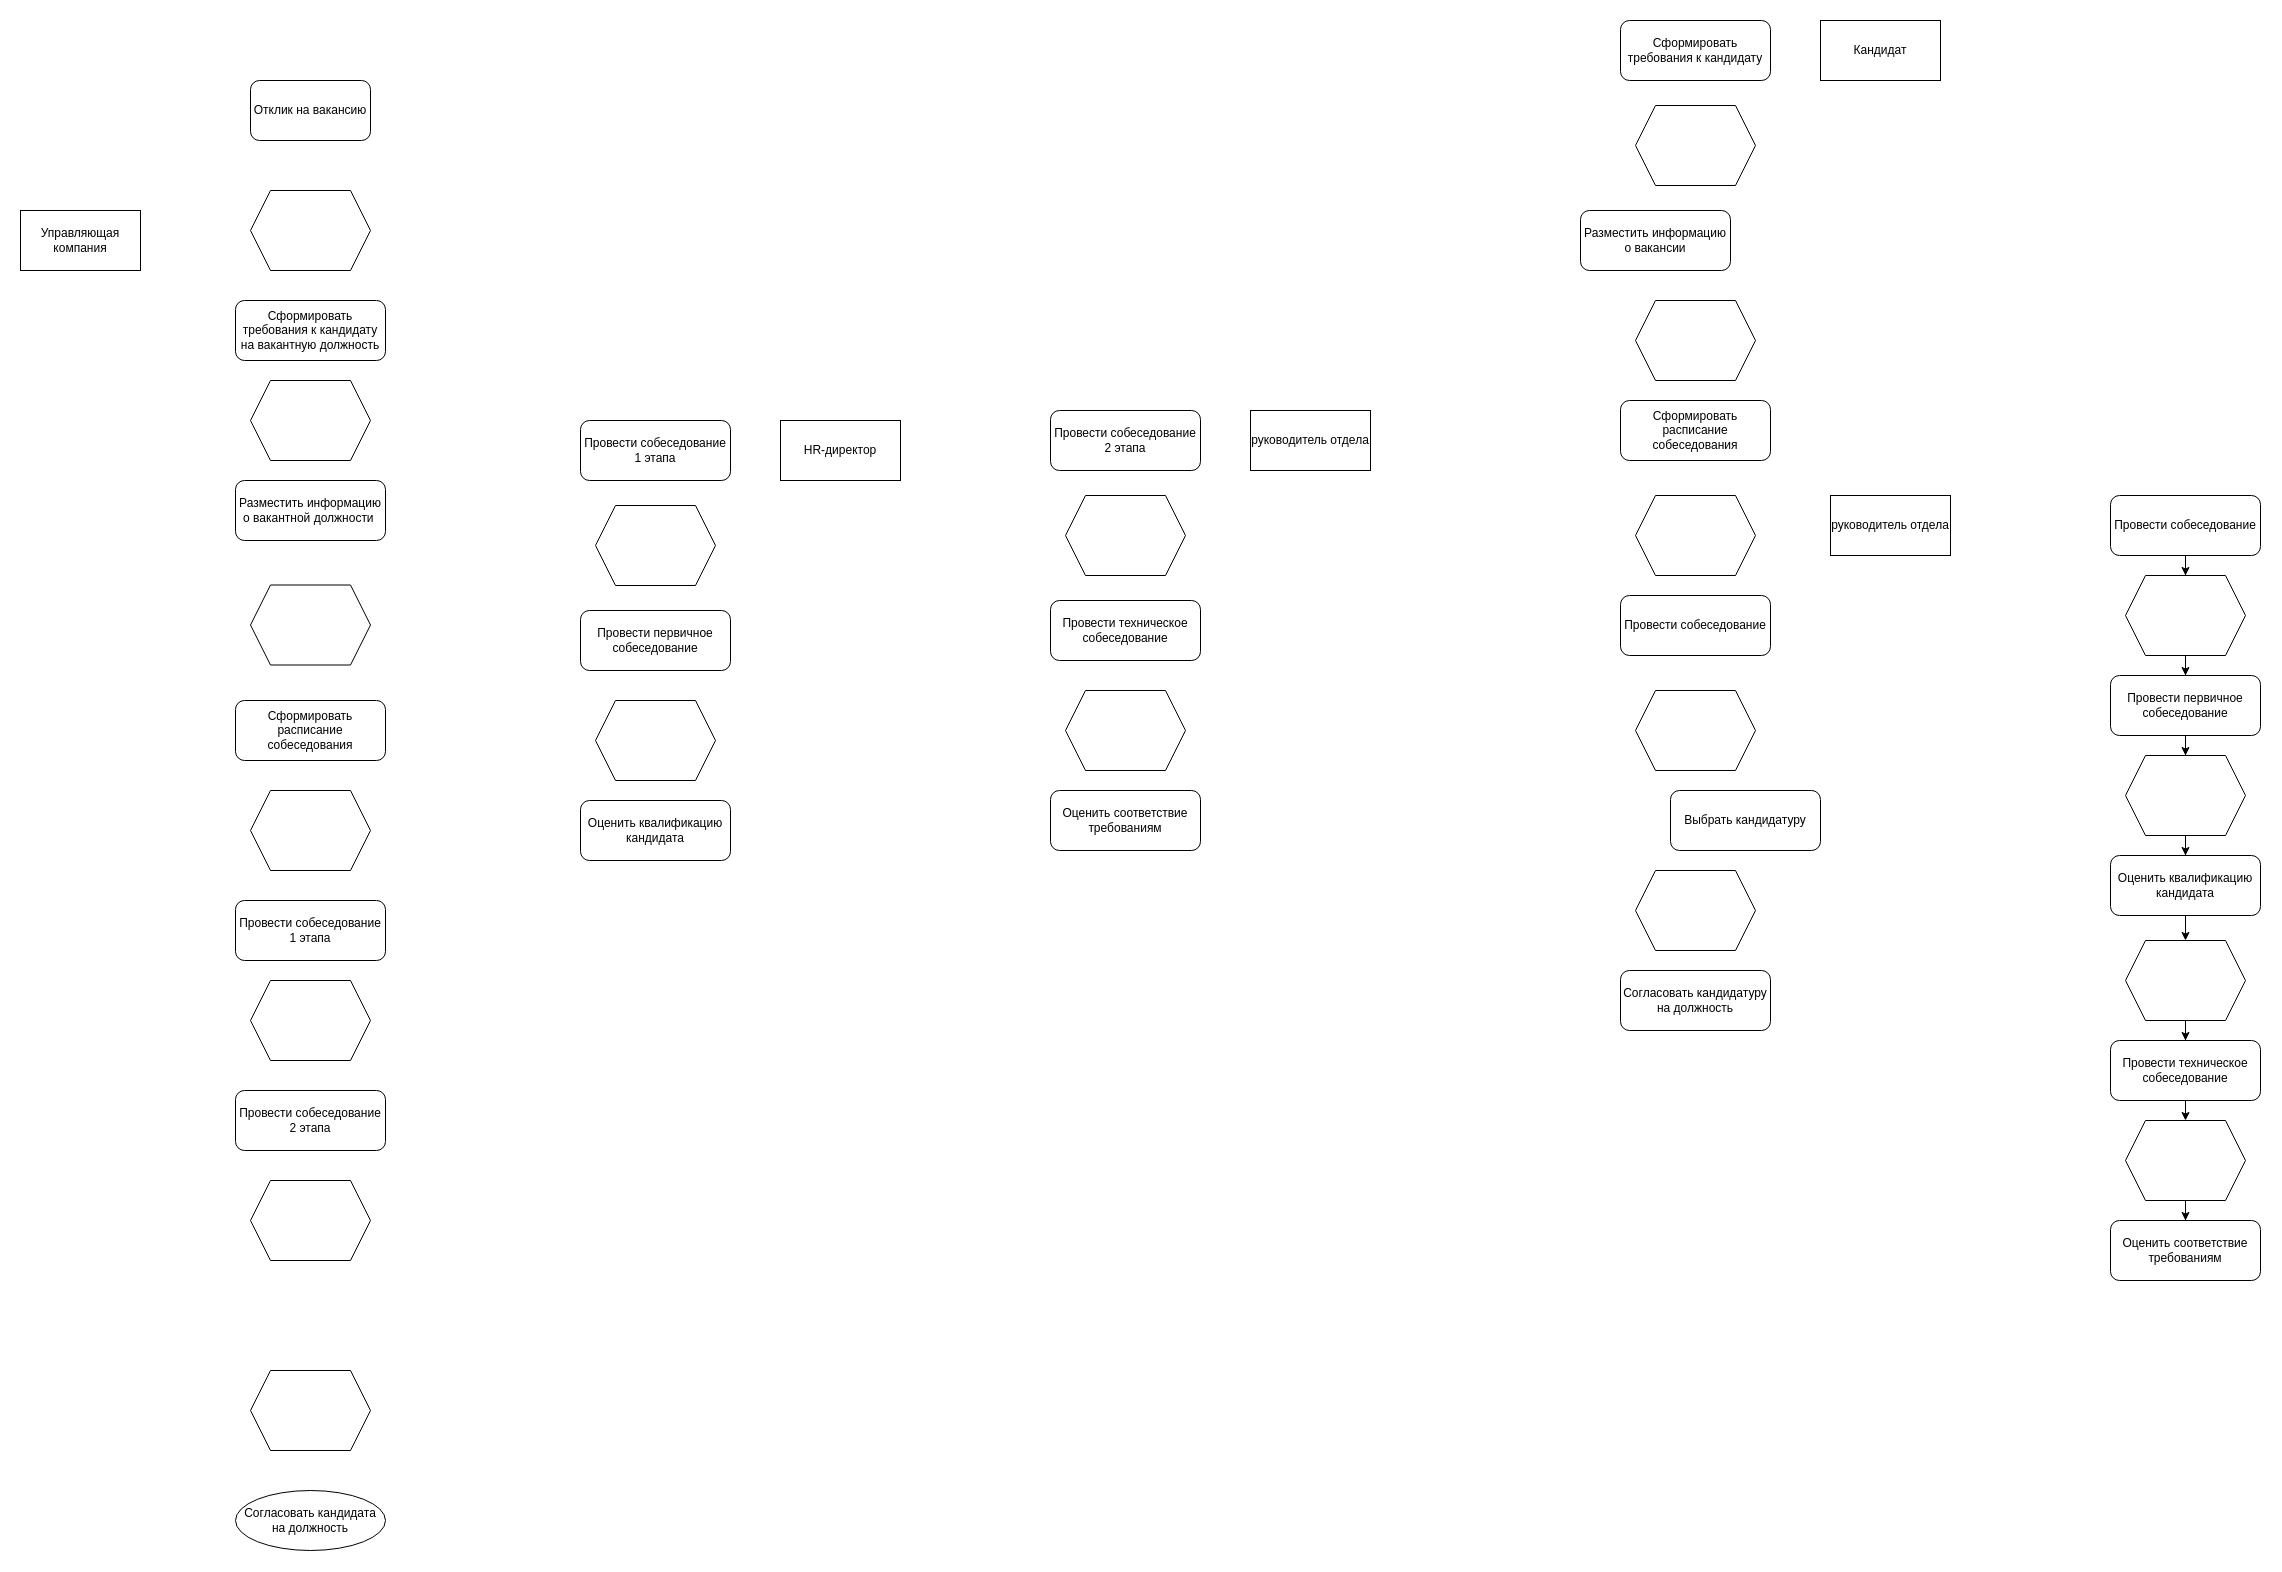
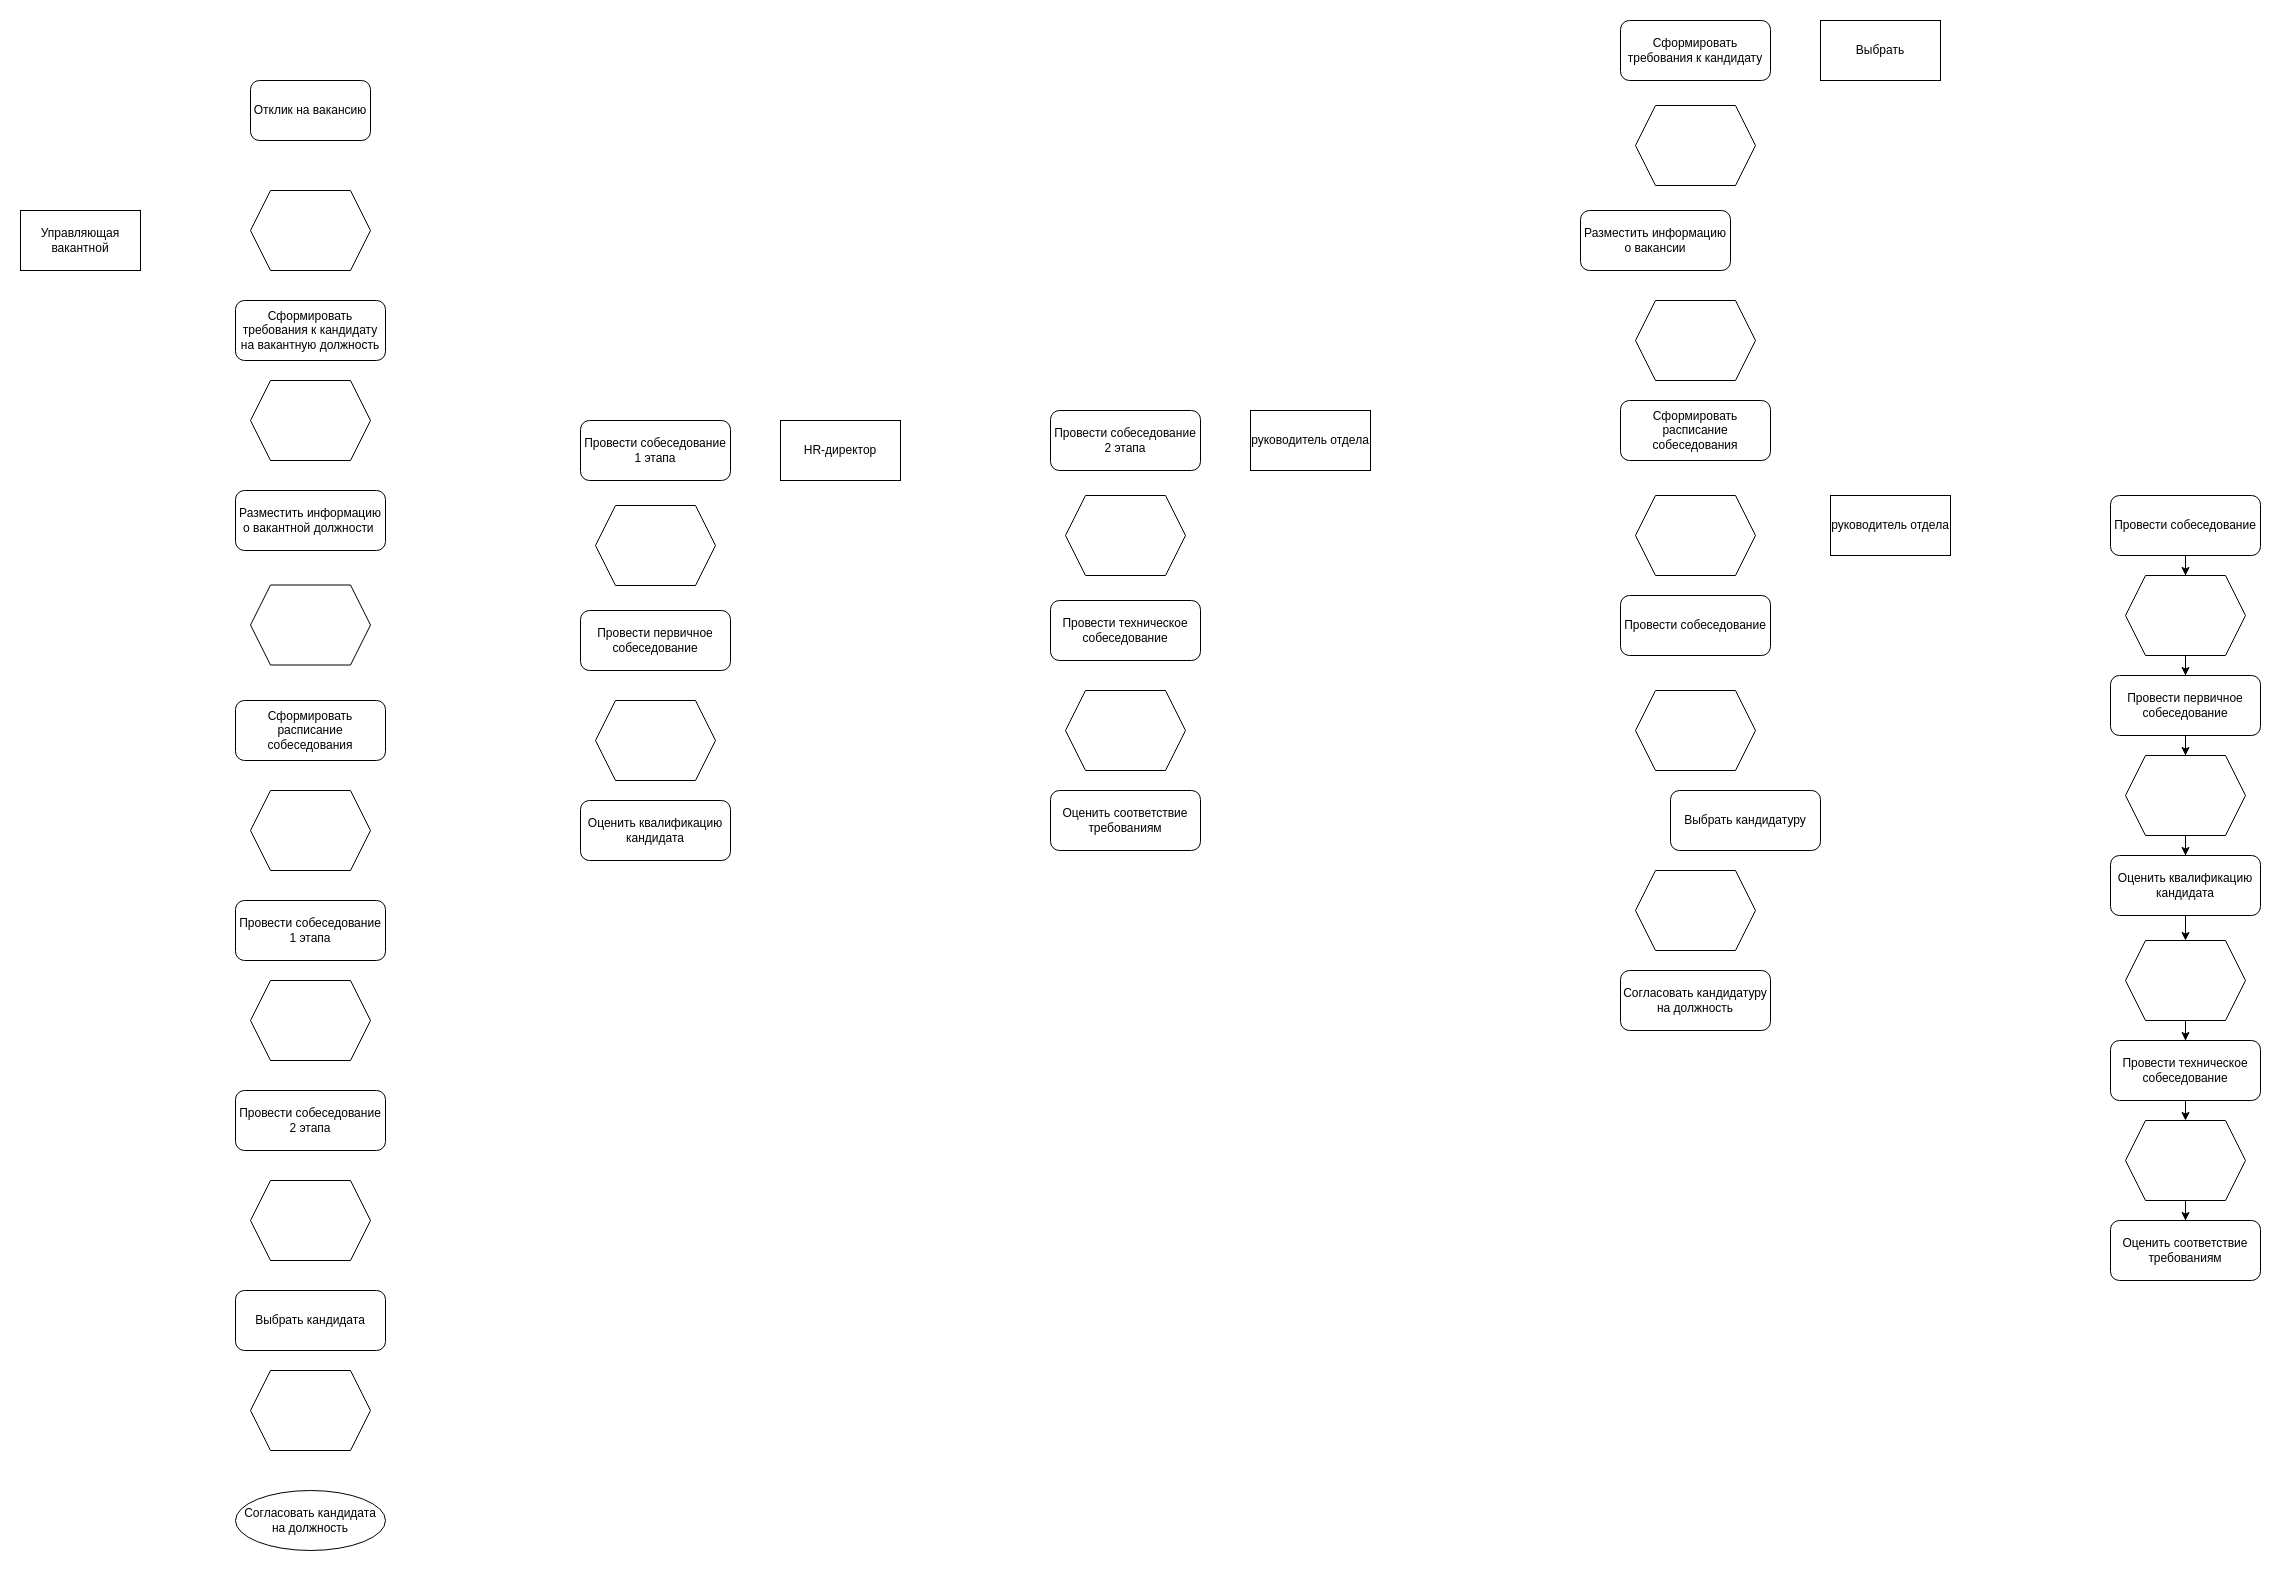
node "Кандидат": label "Кандидат" -> "Выбрать"
node "Управляющая компания": label "Управляющая компания" -> "Управляющая вакантной"
node "Разместить информацию о вакантной должности": moved (311, 511) -> (311, 521)
node "Выбрать кандидата": added
